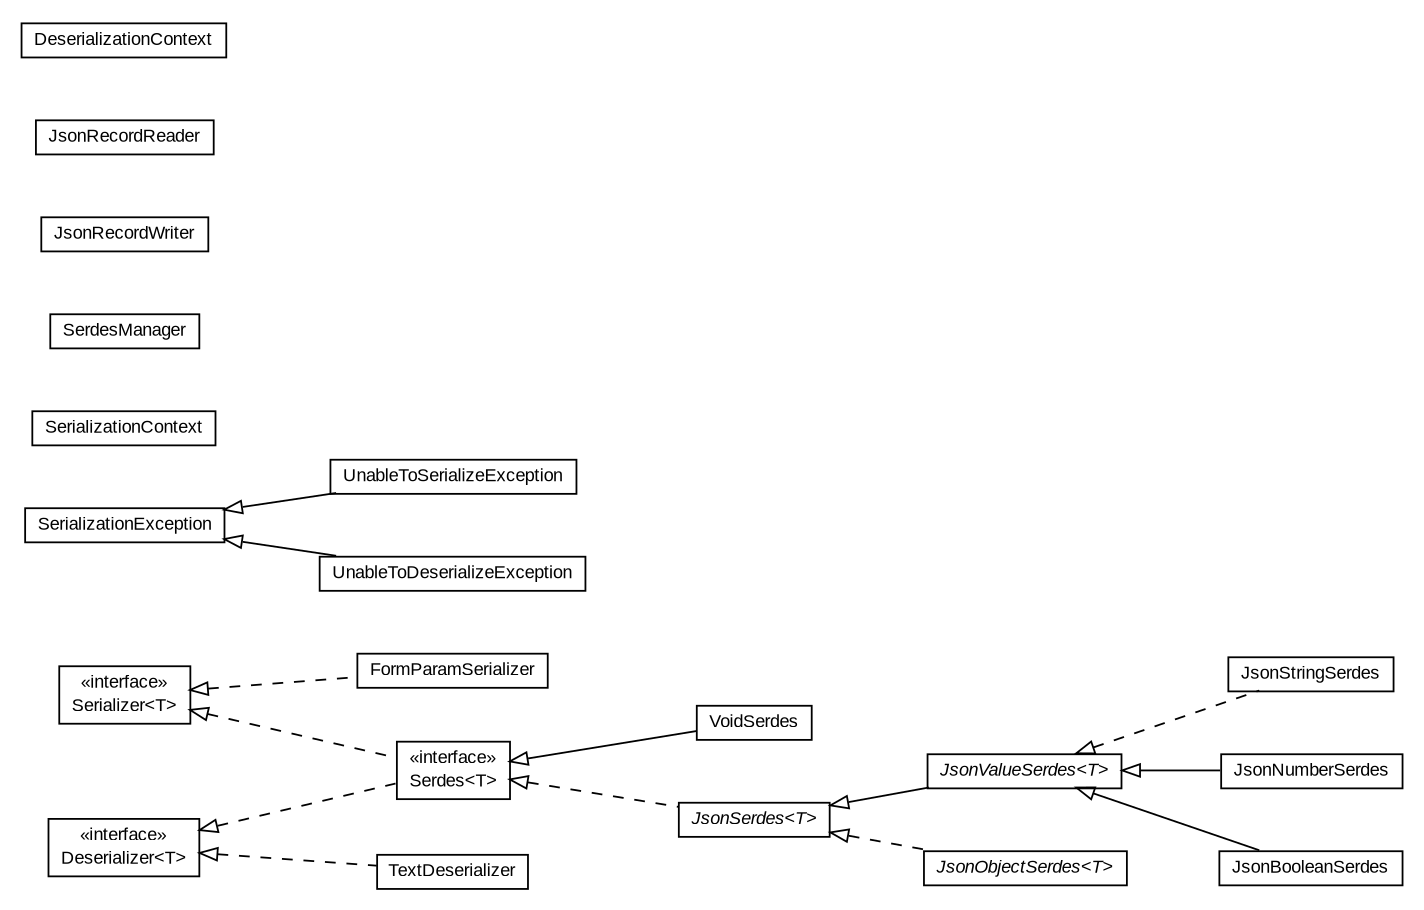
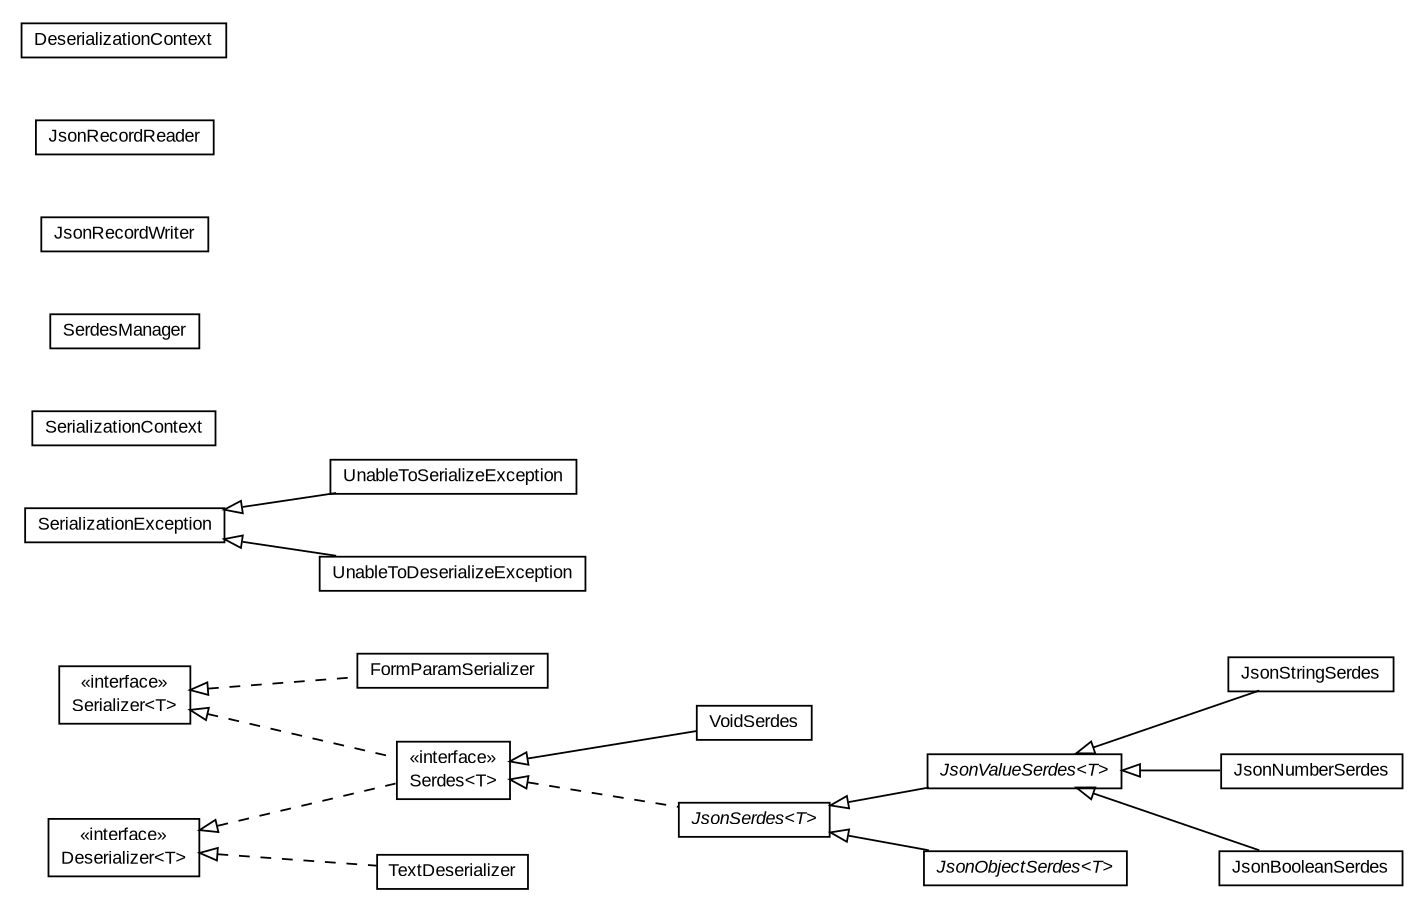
edge "JsonStringSerdes" -> "JsonValueSerdes<T>": style dashed -> solid
edge "JsonObjectSerdes<T>" -> "JsonSerdes<T>": style dashed -> solid
